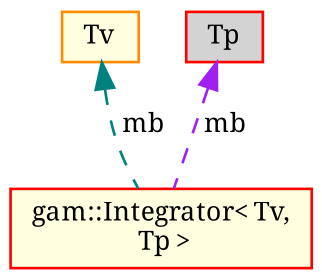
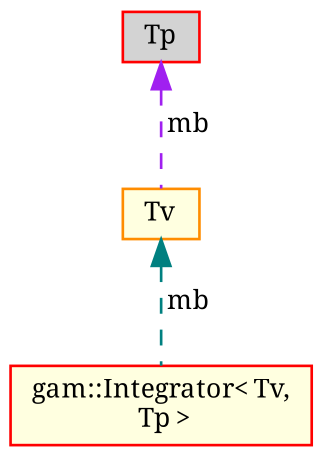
edge "gam::Integrator< Tv, Tp >" -> "Tp": now "Tv" -> "Tp"
